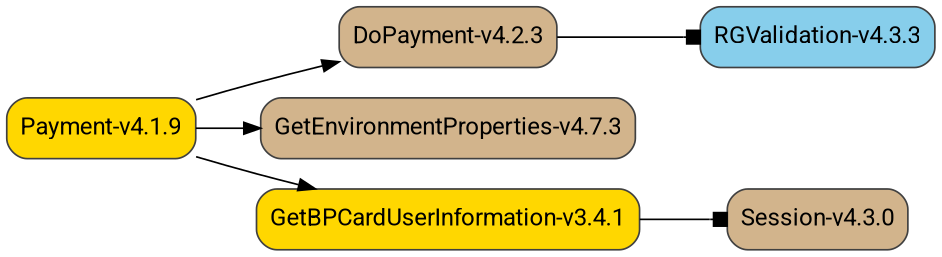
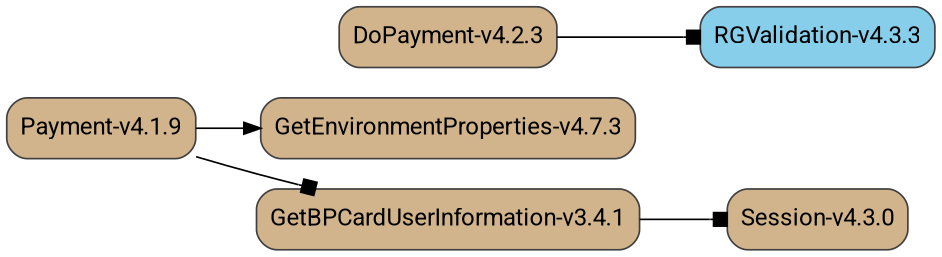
edge "Payment-v4.1.9" -> "DoPayment-v4.2.3": removed
node "Payment-v4.1.9": fillcolor gold -> tan
edge "Payment-v4.1.9" -> "GetBPCardUserInformation-v3.4.1": arrowhead normal -> box
node "GetBPCardUserInformation-v3.4.1": fillcolor gold -> tan
